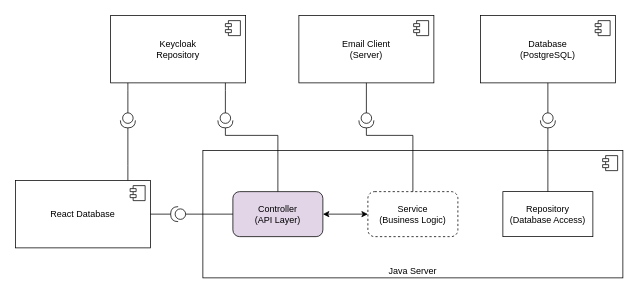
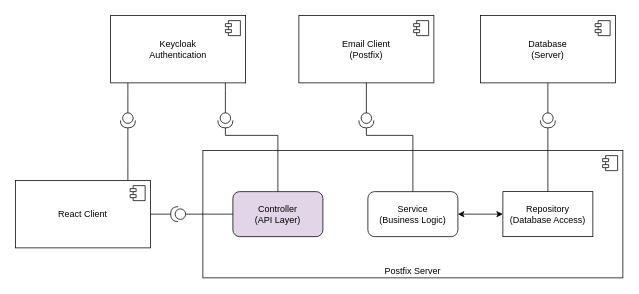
node "Keycloak Repository": label "Keycloak Repository" -> "Keycloak Authentication"
node "Email Client (Server)": label "Email Client (Server)" -> "Email Client (Postfix)"
node "Database (PostgreSQL)": label "Database (PostgreSQL)" -> "Database (Server)"
node "React Database": label "React Database" -> "React Client"
edge "Controller (API Layer)" -- "Service (Business Logic)": removed
node "Service (Business Logic)": style dashed -> solid
edge "Service (Business Logic)" -- "Repository (Database Access)": added
node "Java Server": label "Java Server" -> "Postfix Server"
